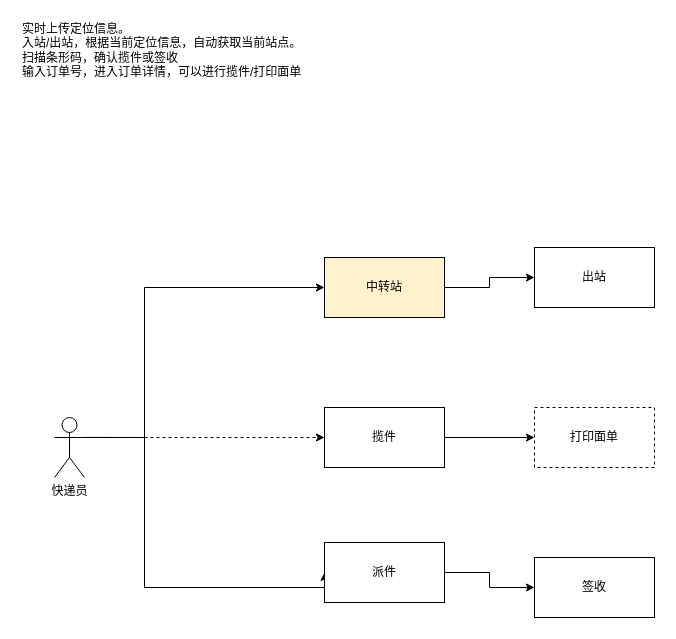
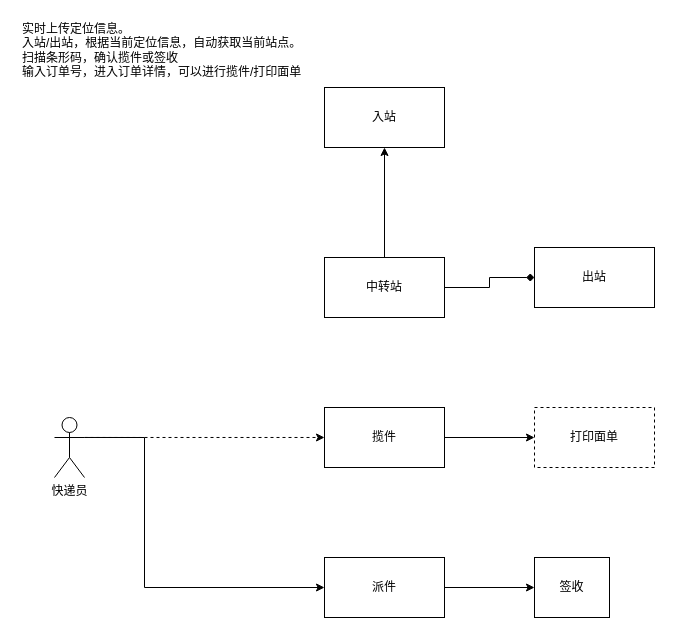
node "入站": added
edge "中转站" -> "入站": added
edge "中转站" -> "出站": arrowhead classic -> diamond
edge "快递员" -> "中转站": removed
node "中转站": fillcolor #fff2cc -> #ffffff
node "派件": moved (385, 573) -> (385, 588)
node "签收": size 120x60 -> 75x60
